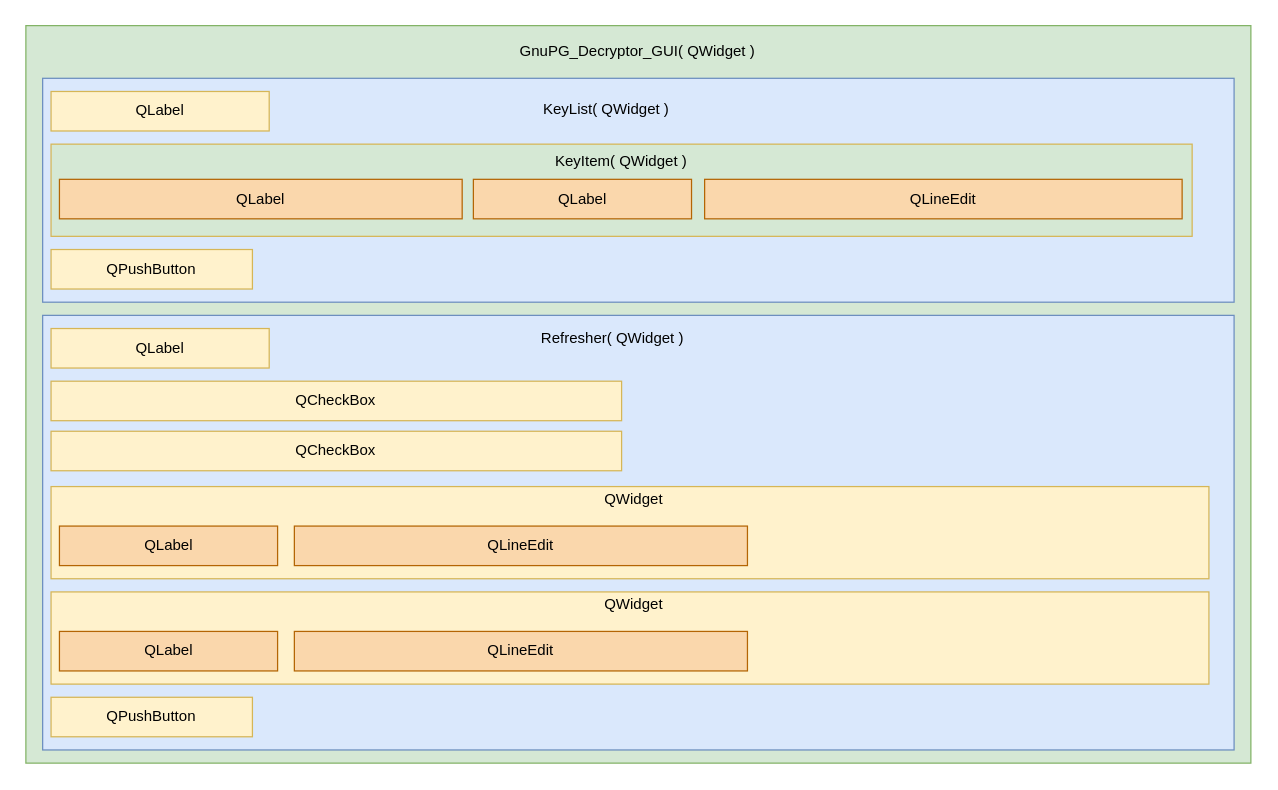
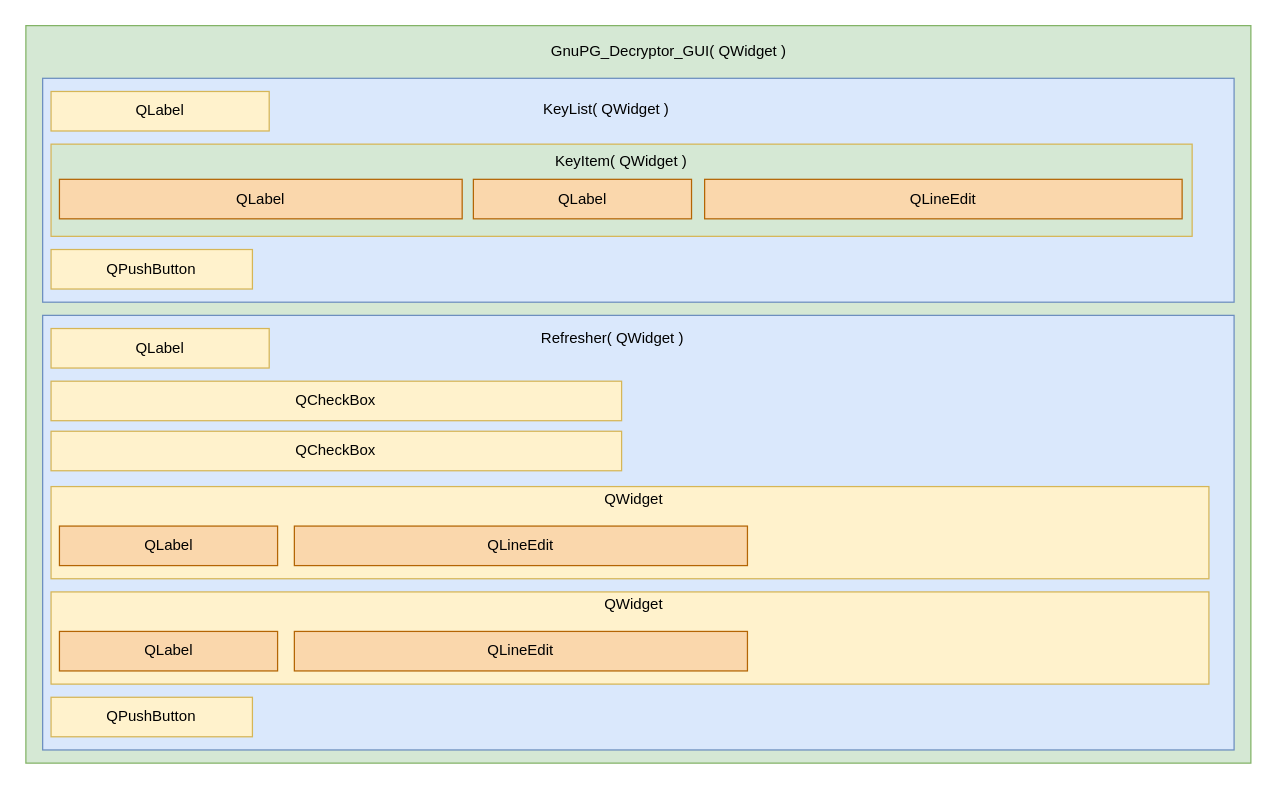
node "GnuPG_Decryptor_GUI( QWidget )": moved (638, 52) -> (669, 52)
